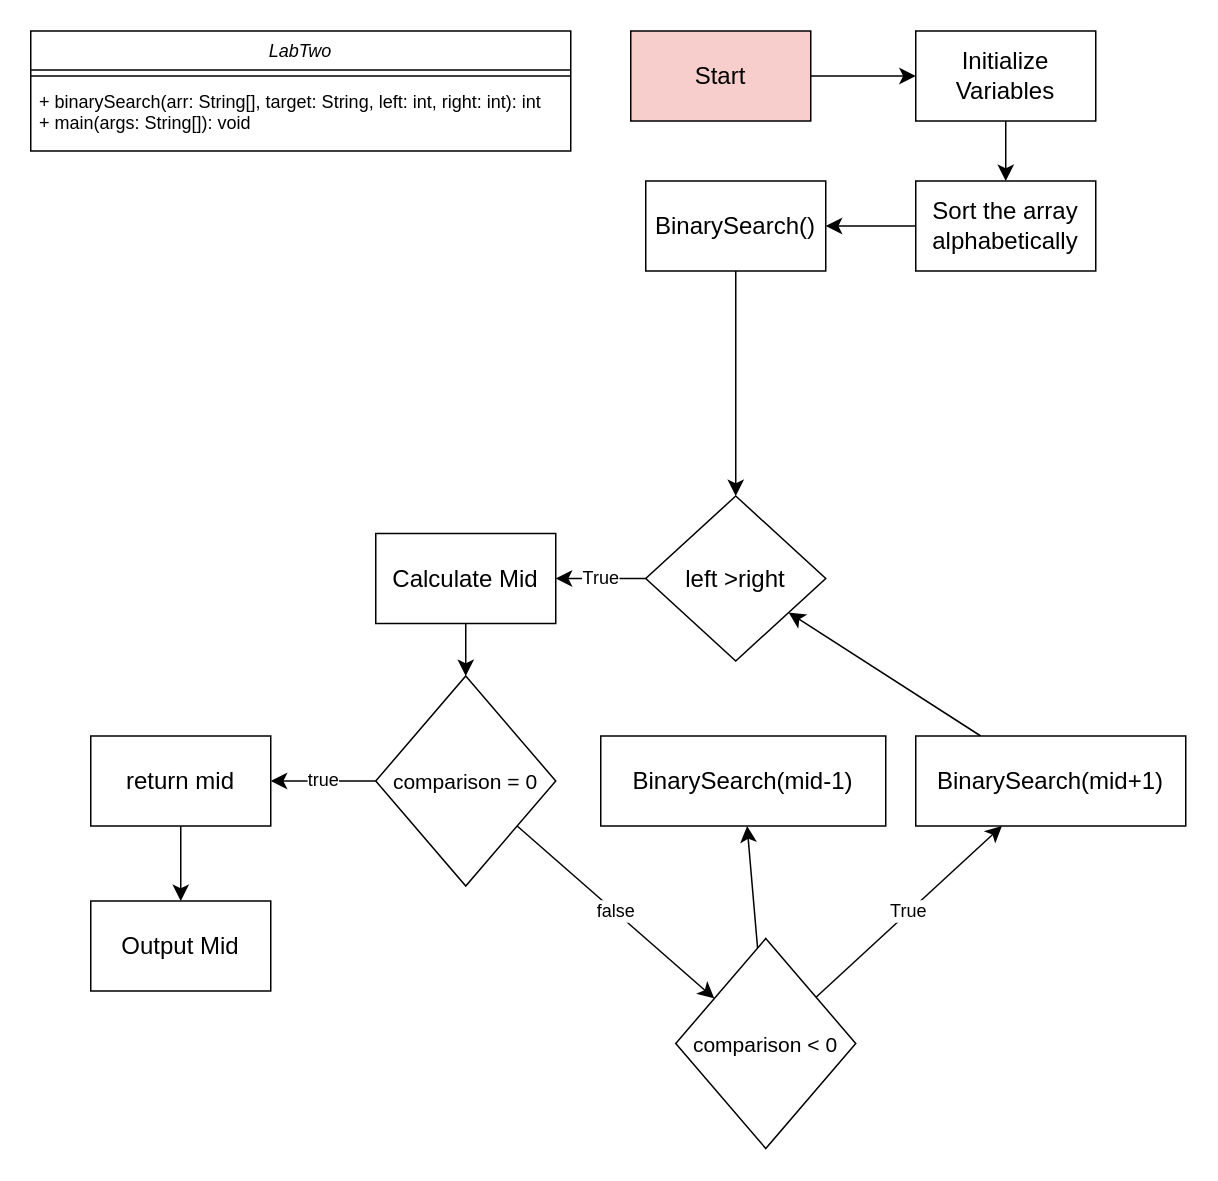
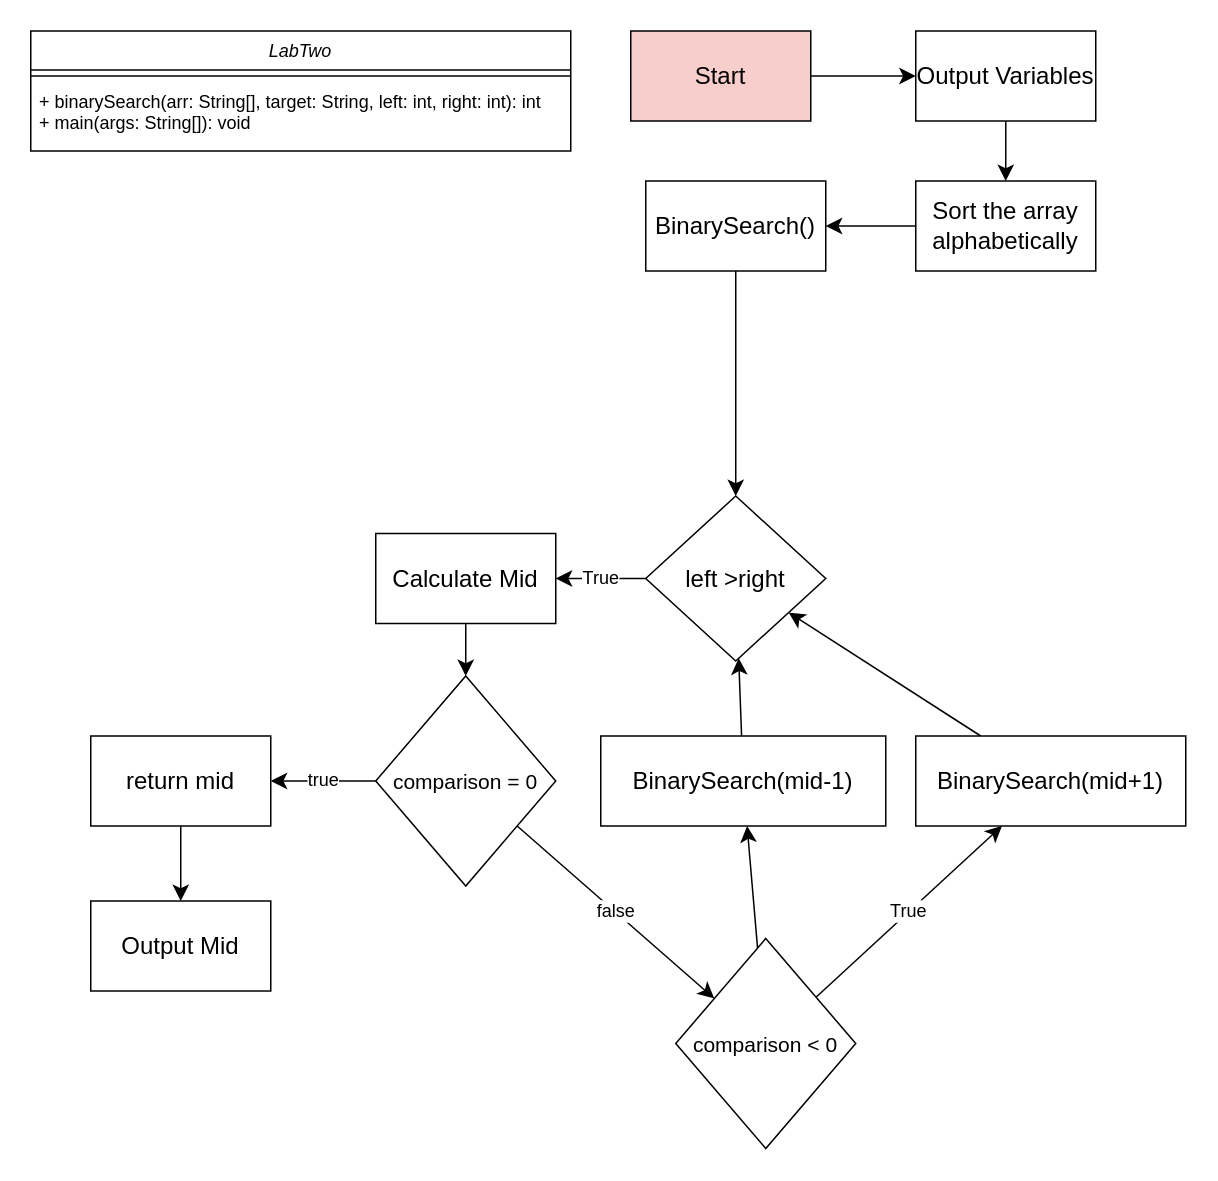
node "Initialize Variables": label "Initialize Variables" -> "Output Variables"
edge "BinarySearch(mid-1)" -> "left >right": added
